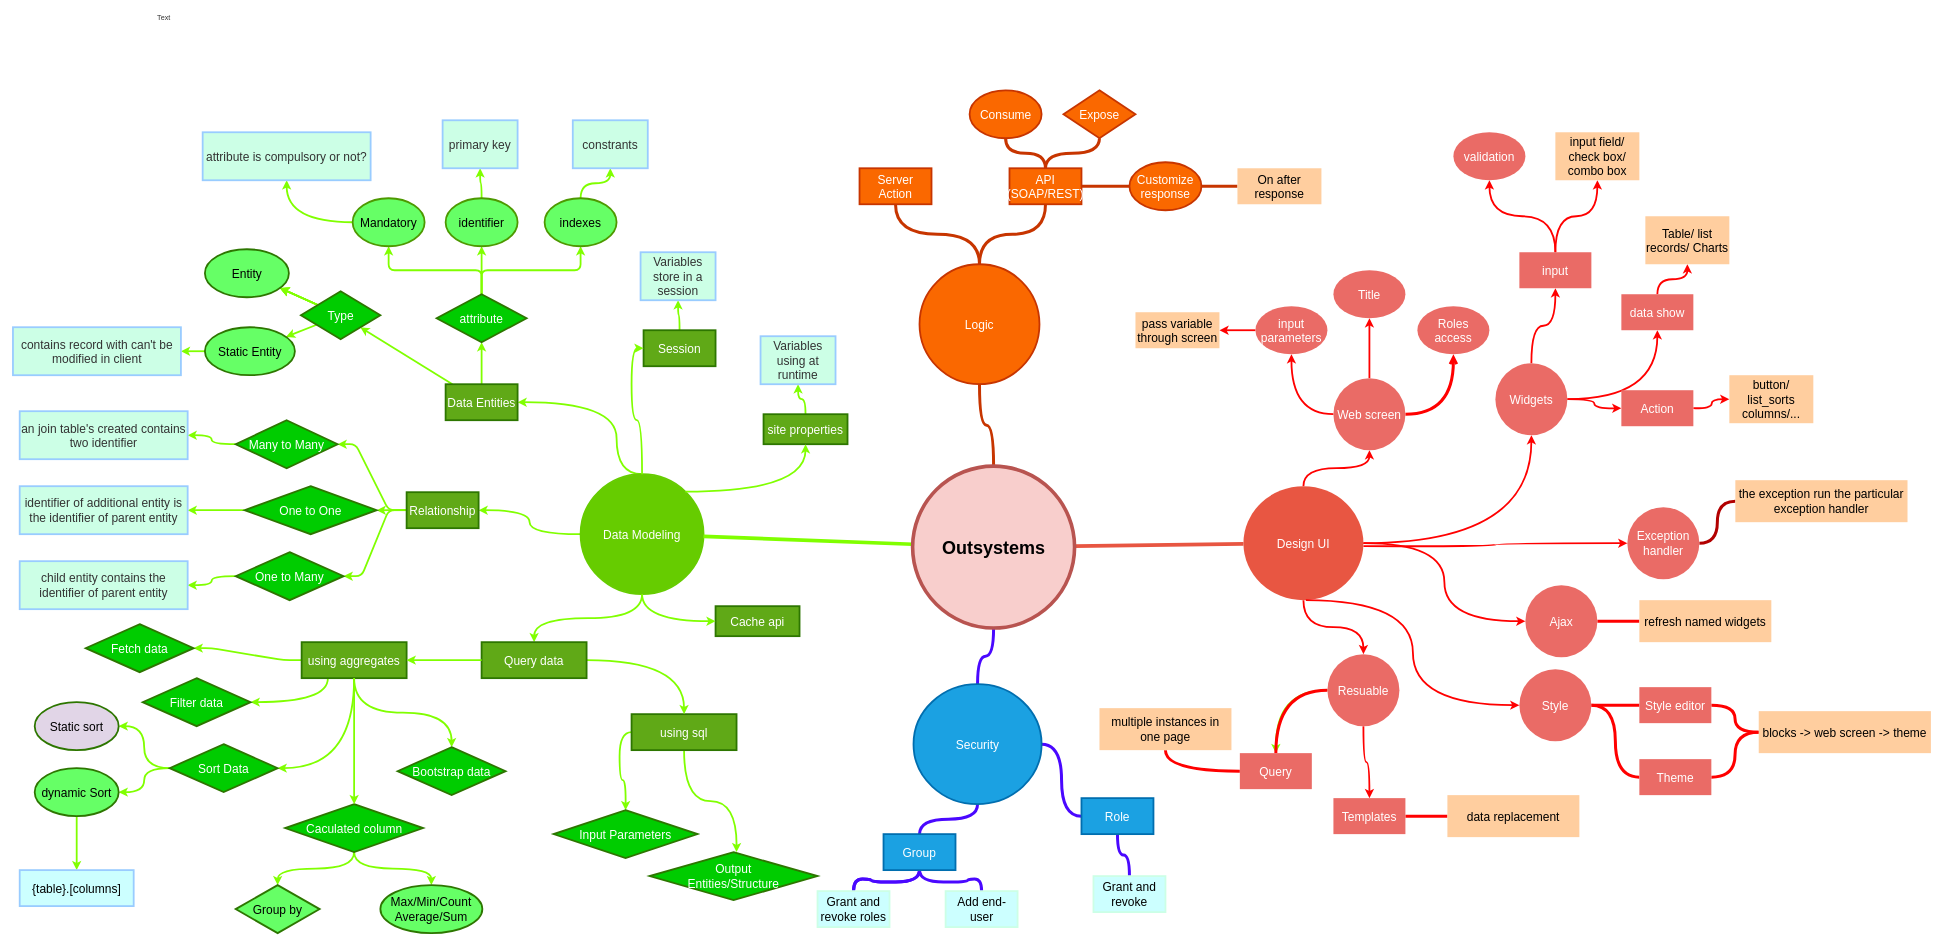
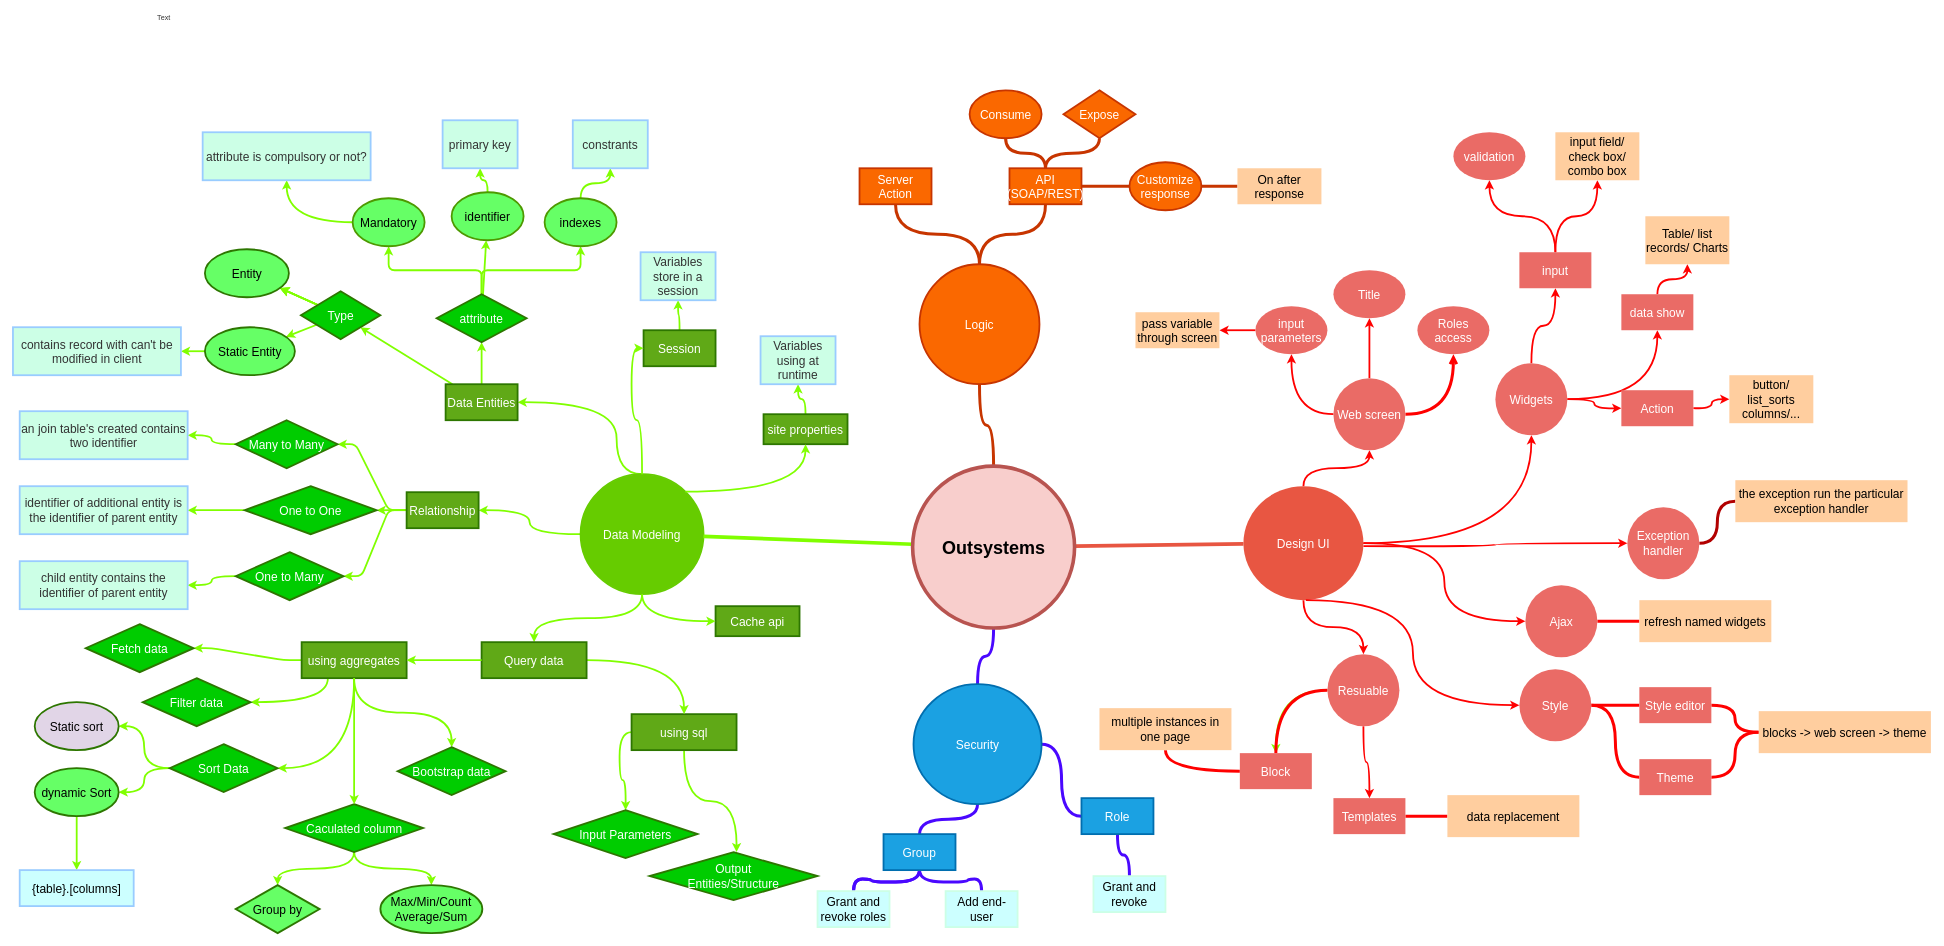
node "identifier": moved (482, 222) -> (488, 216)
node "Query": label "Query" -> "Block"
